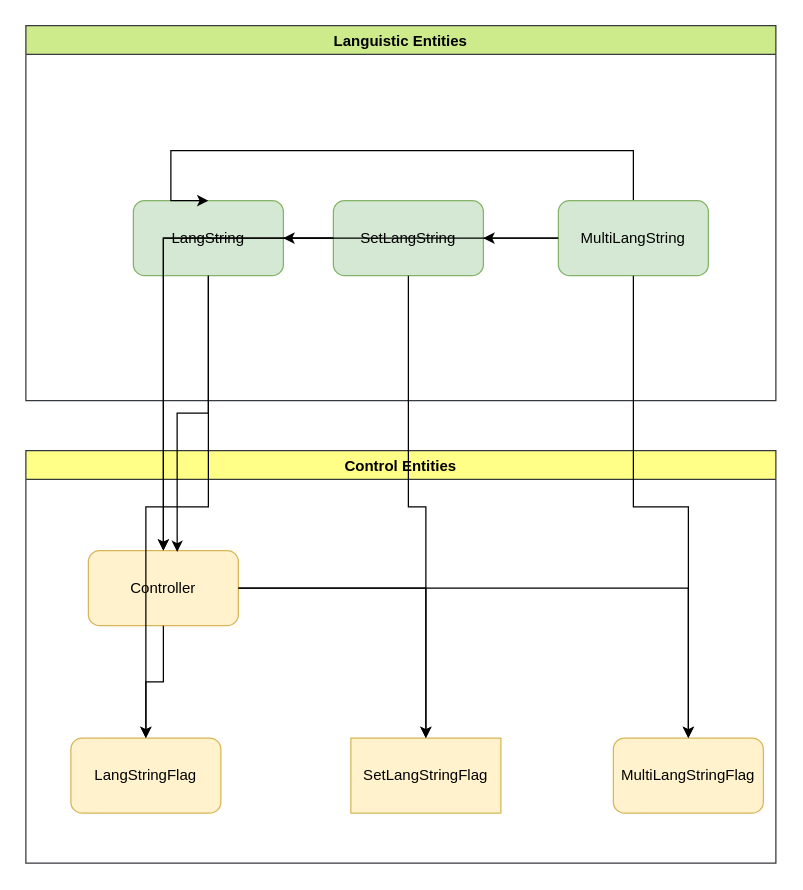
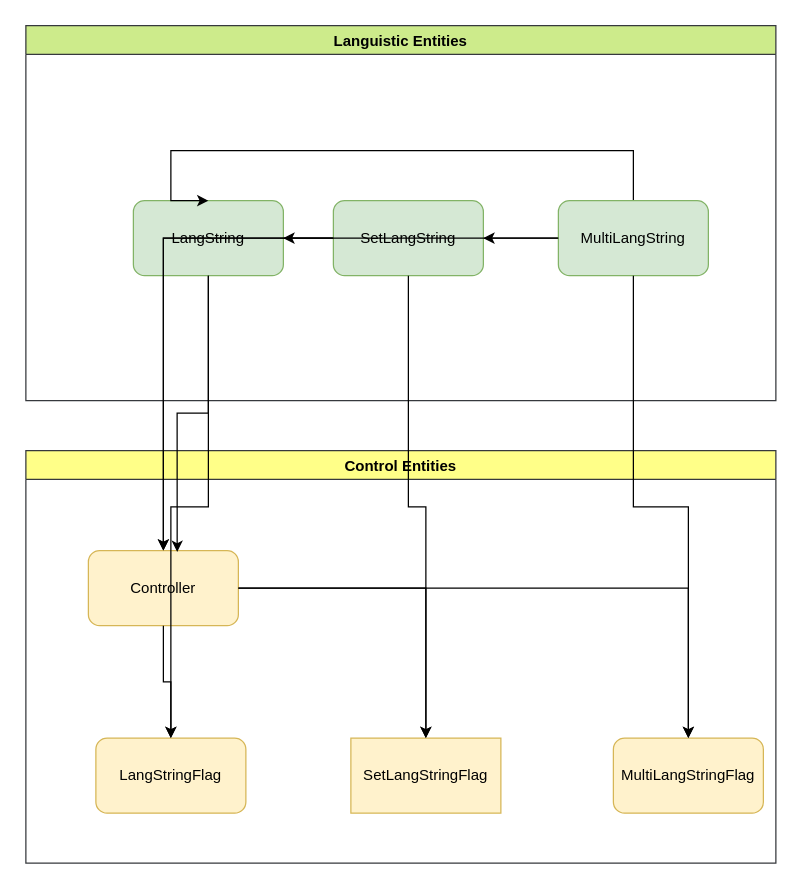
node "LangStringFlag": moved (146, 776) -> (171, 776)
